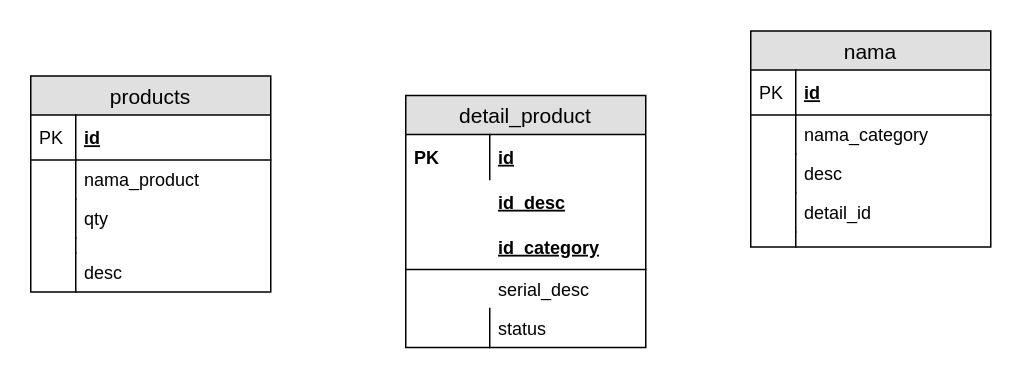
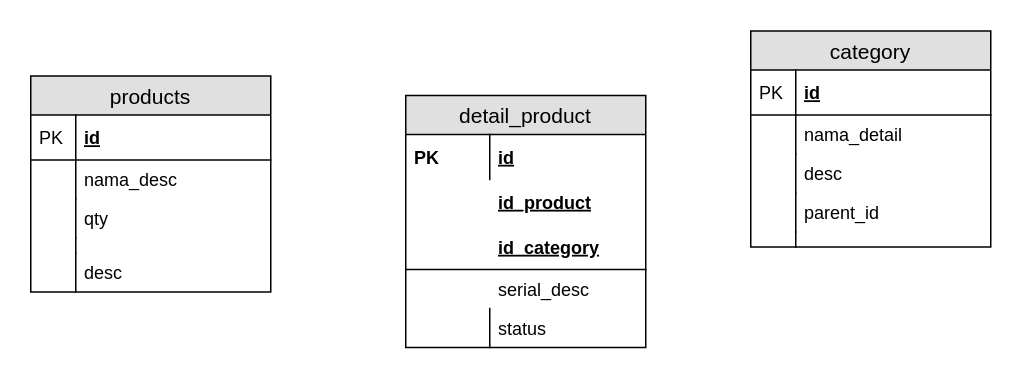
node "nama": label "nama" -> "category"
node "nama_category": label "nama_category" -> "nama_detail"
node "nama_product": label "nama_product" -> "nama_desc"
node "id_desc": label "id_desc" -> "id_product"
node "detail_id": label "detail_id" -> "parent_id"
